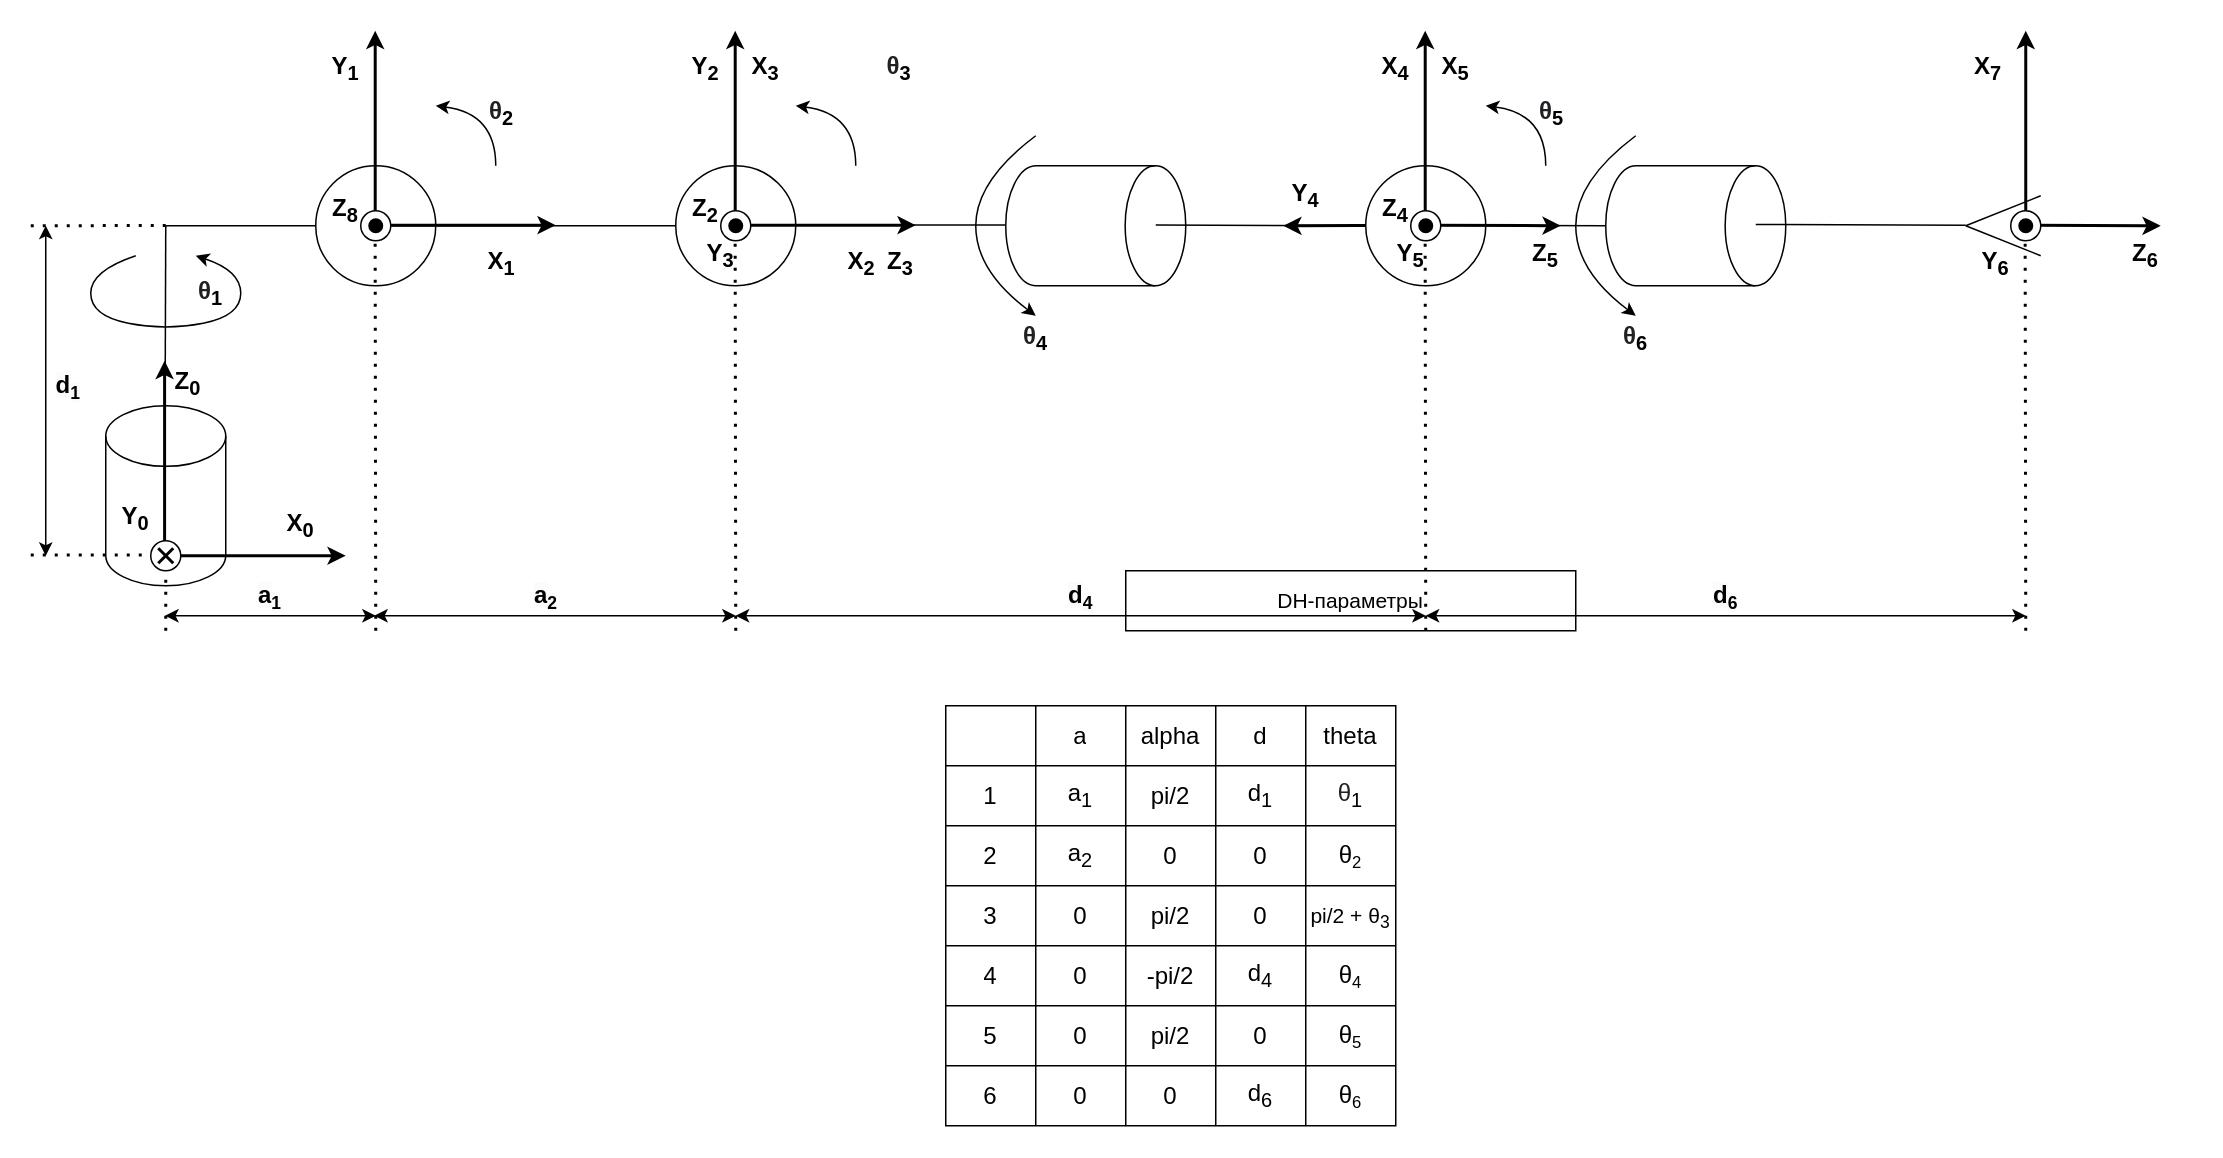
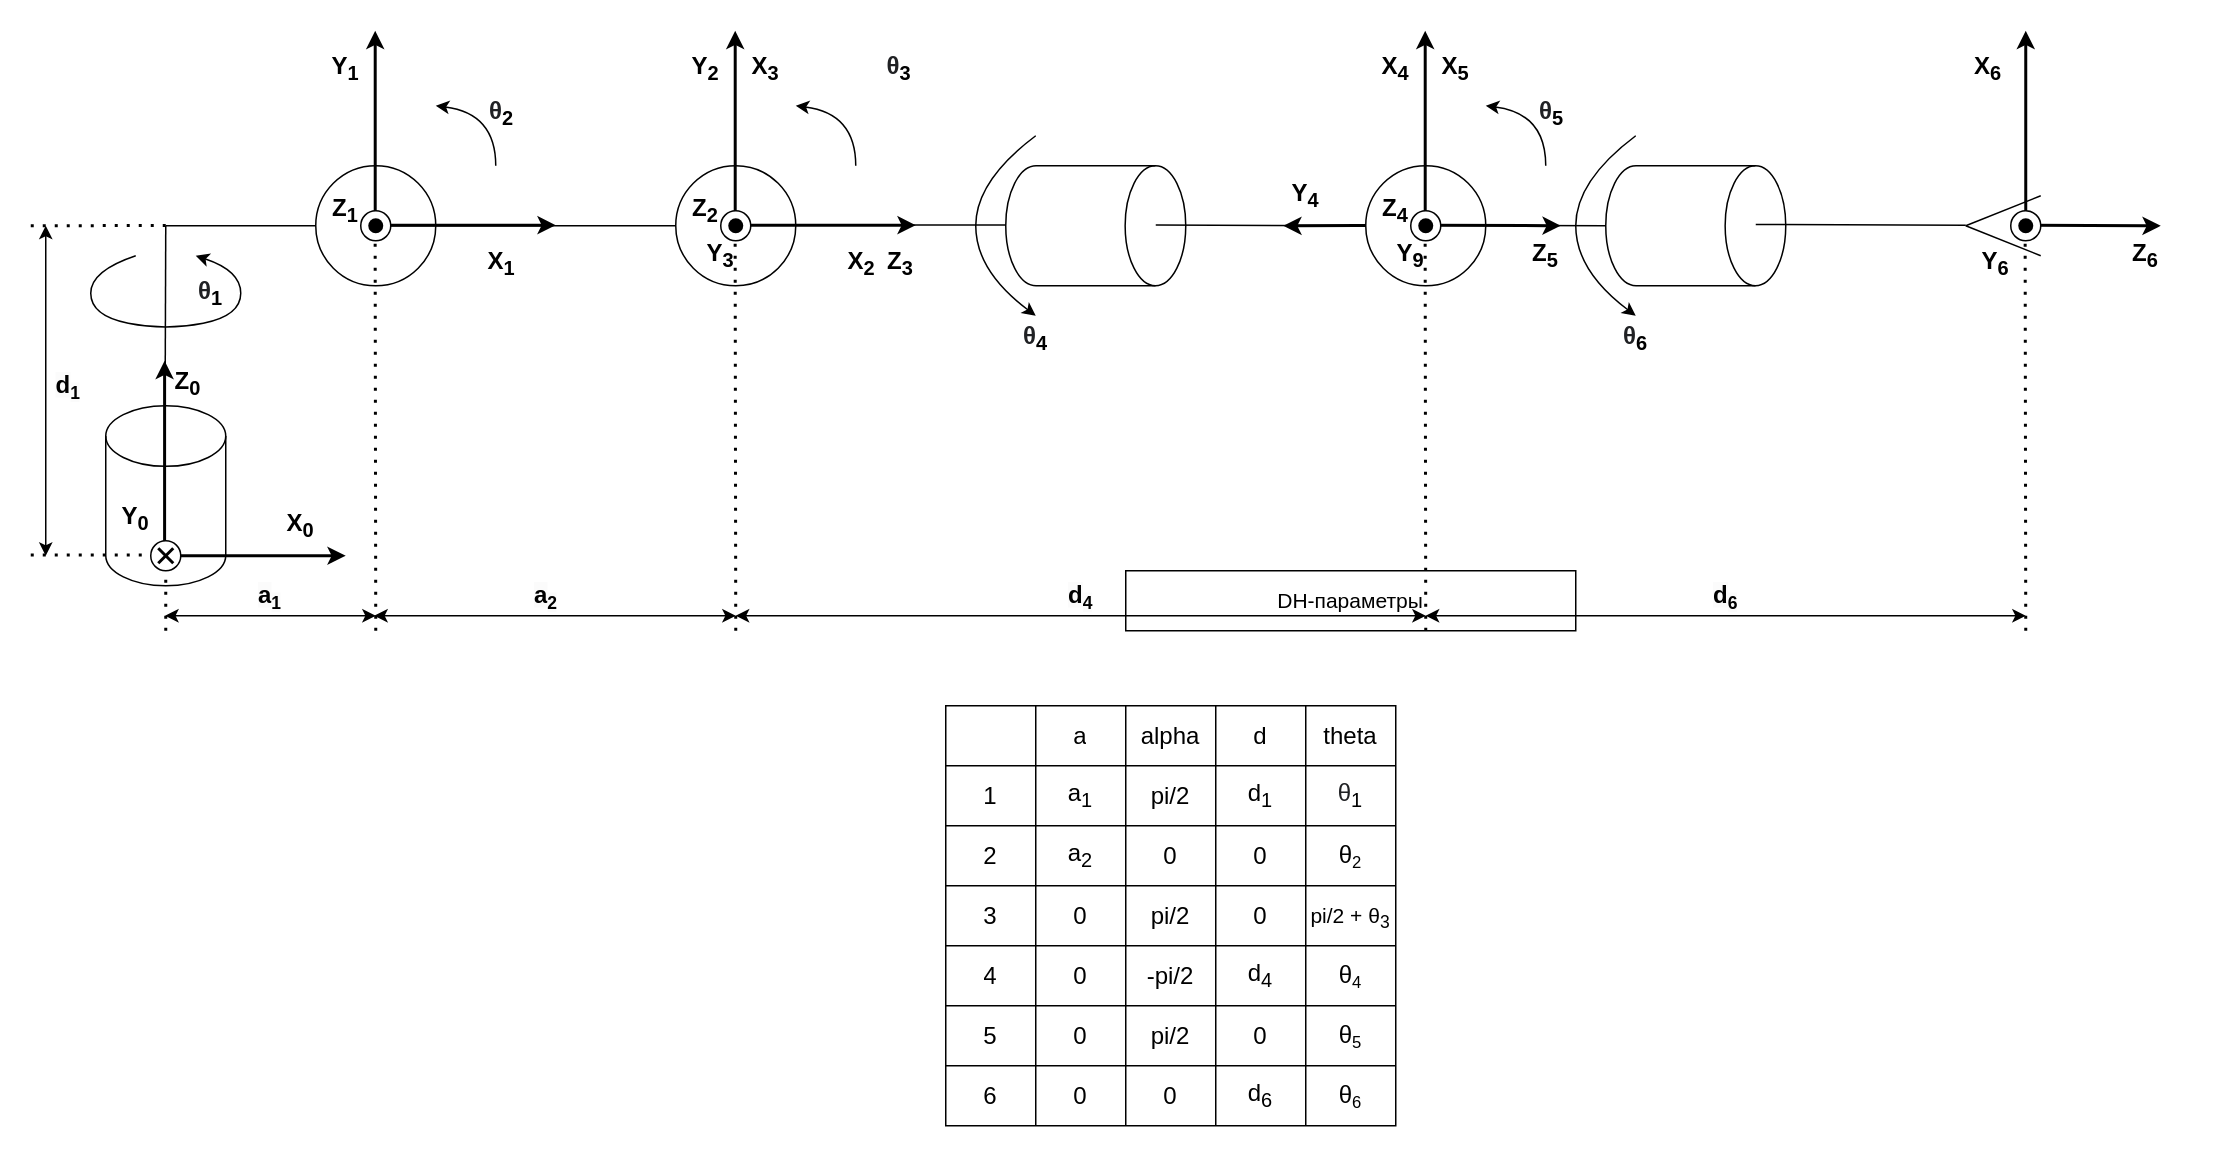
node "X7": label "X7" -> "X6"
node "Z8": label "Z8" -> "Z1"
node "Y5": label "Y5" -> "Y9"
